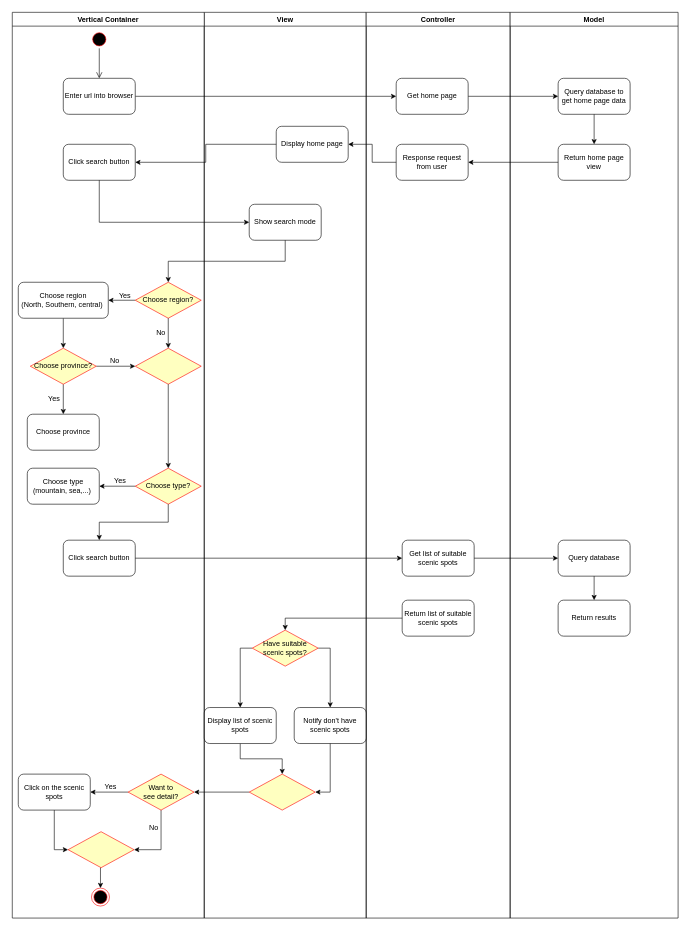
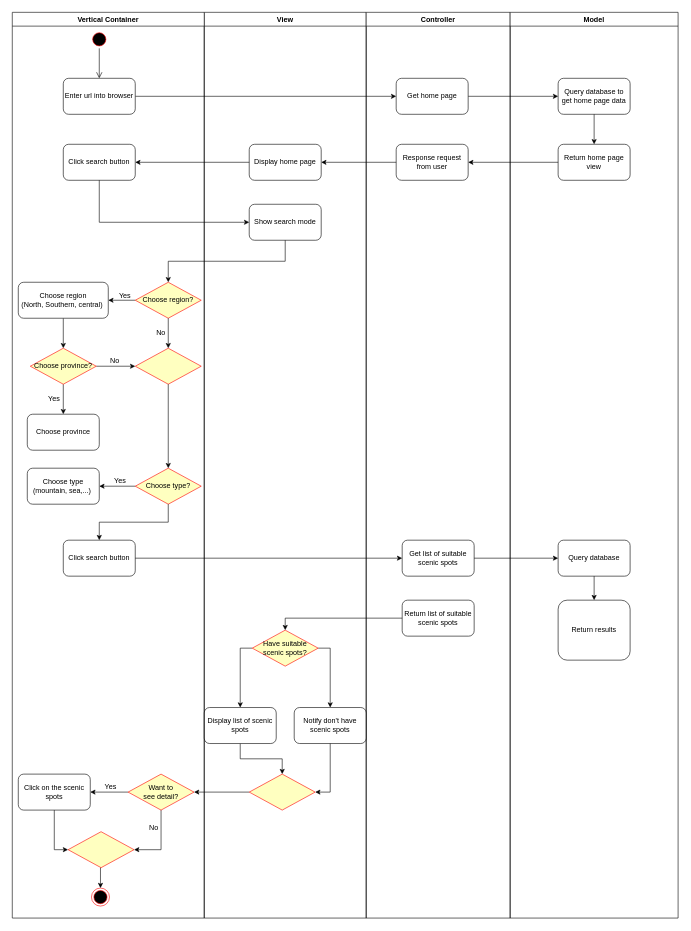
node "Display home page": moved (312, 144) -> (285, 162)
node "Return results": size 72x36 -> 72x60
